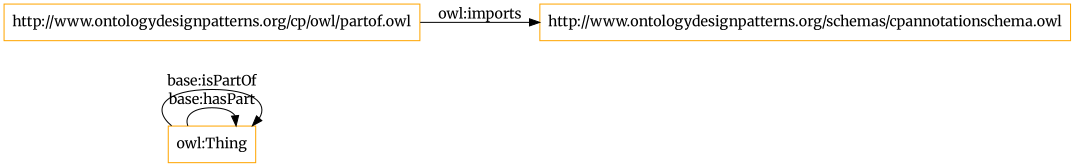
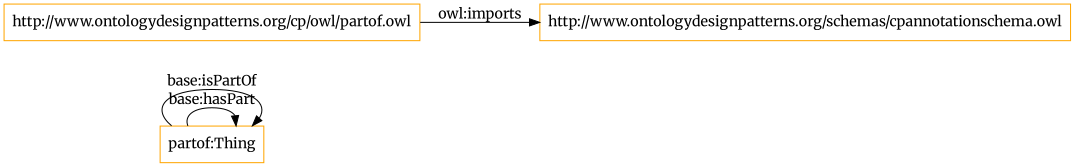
node "owl:Thing": label "owl:Thing" -> "partof:Thing"
